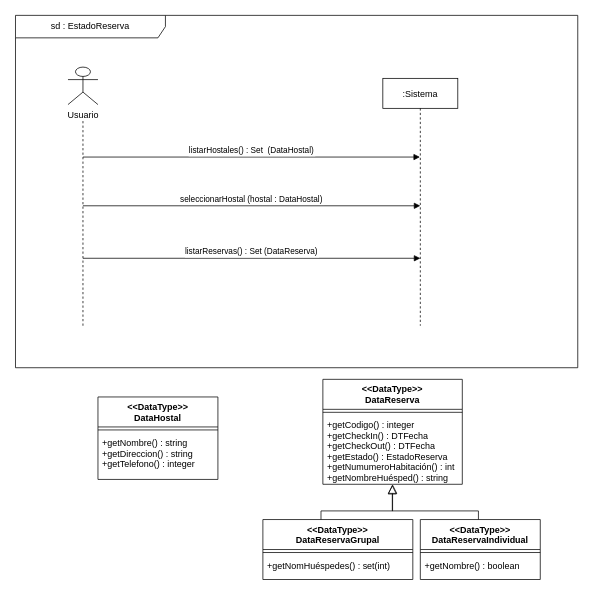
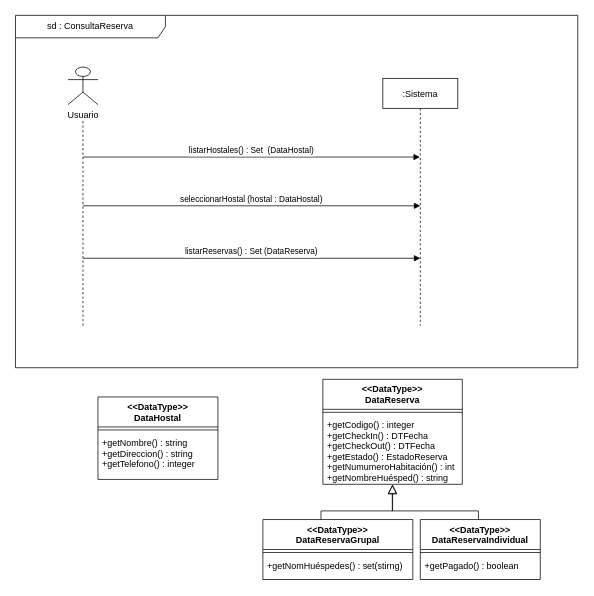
node "sd : EstadoReserva": label "sd : EstadoReserva" -> "sd : ConsultaReserva"
node "+getNomHuéspedes() : set(int)": label "+getNomHuéspedes() : set(int)" -> "+getNomHuéspedes() : set(stirng)"
node "+getNombre() : boolean": label "+getNombre() : boolean" -> "+getPagado() : boolean"
